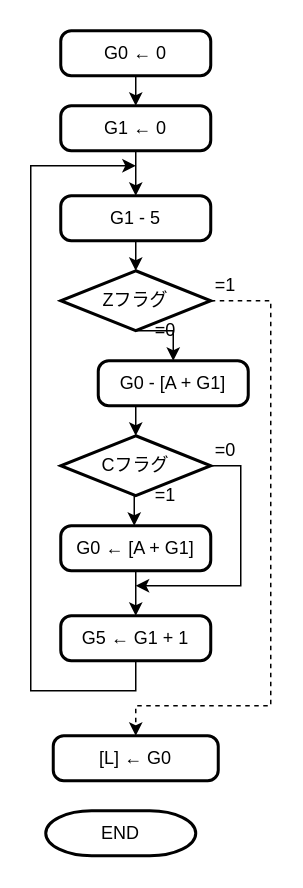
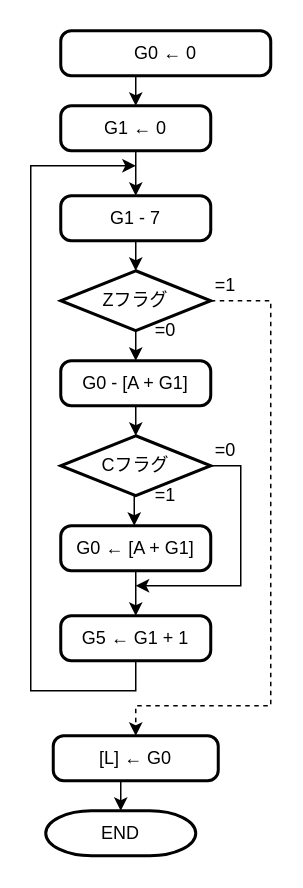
node "G0 ← 0": size 150x45 -> 210x45
node "G1 - 5": label "G1 - 5" -> "G1 - 7"
node "G0 - [A + G1]": moved (173, 383) -> (136, 383)
edge "[L] ← G0" -> "END": added
